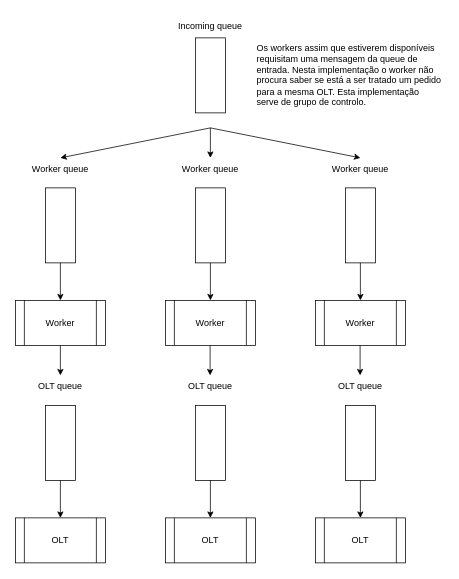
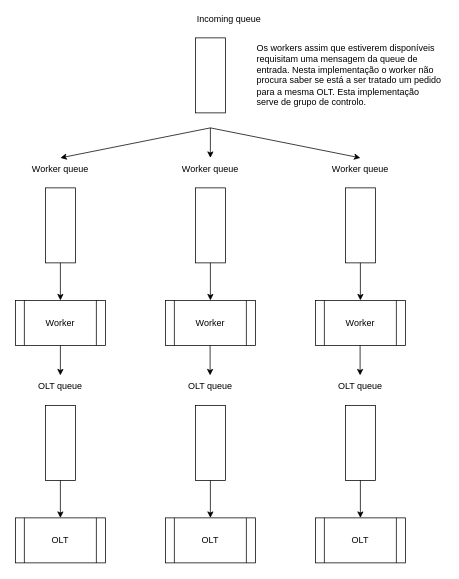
node "Incoming queue": moved (210, 27) -> (229, 19)
